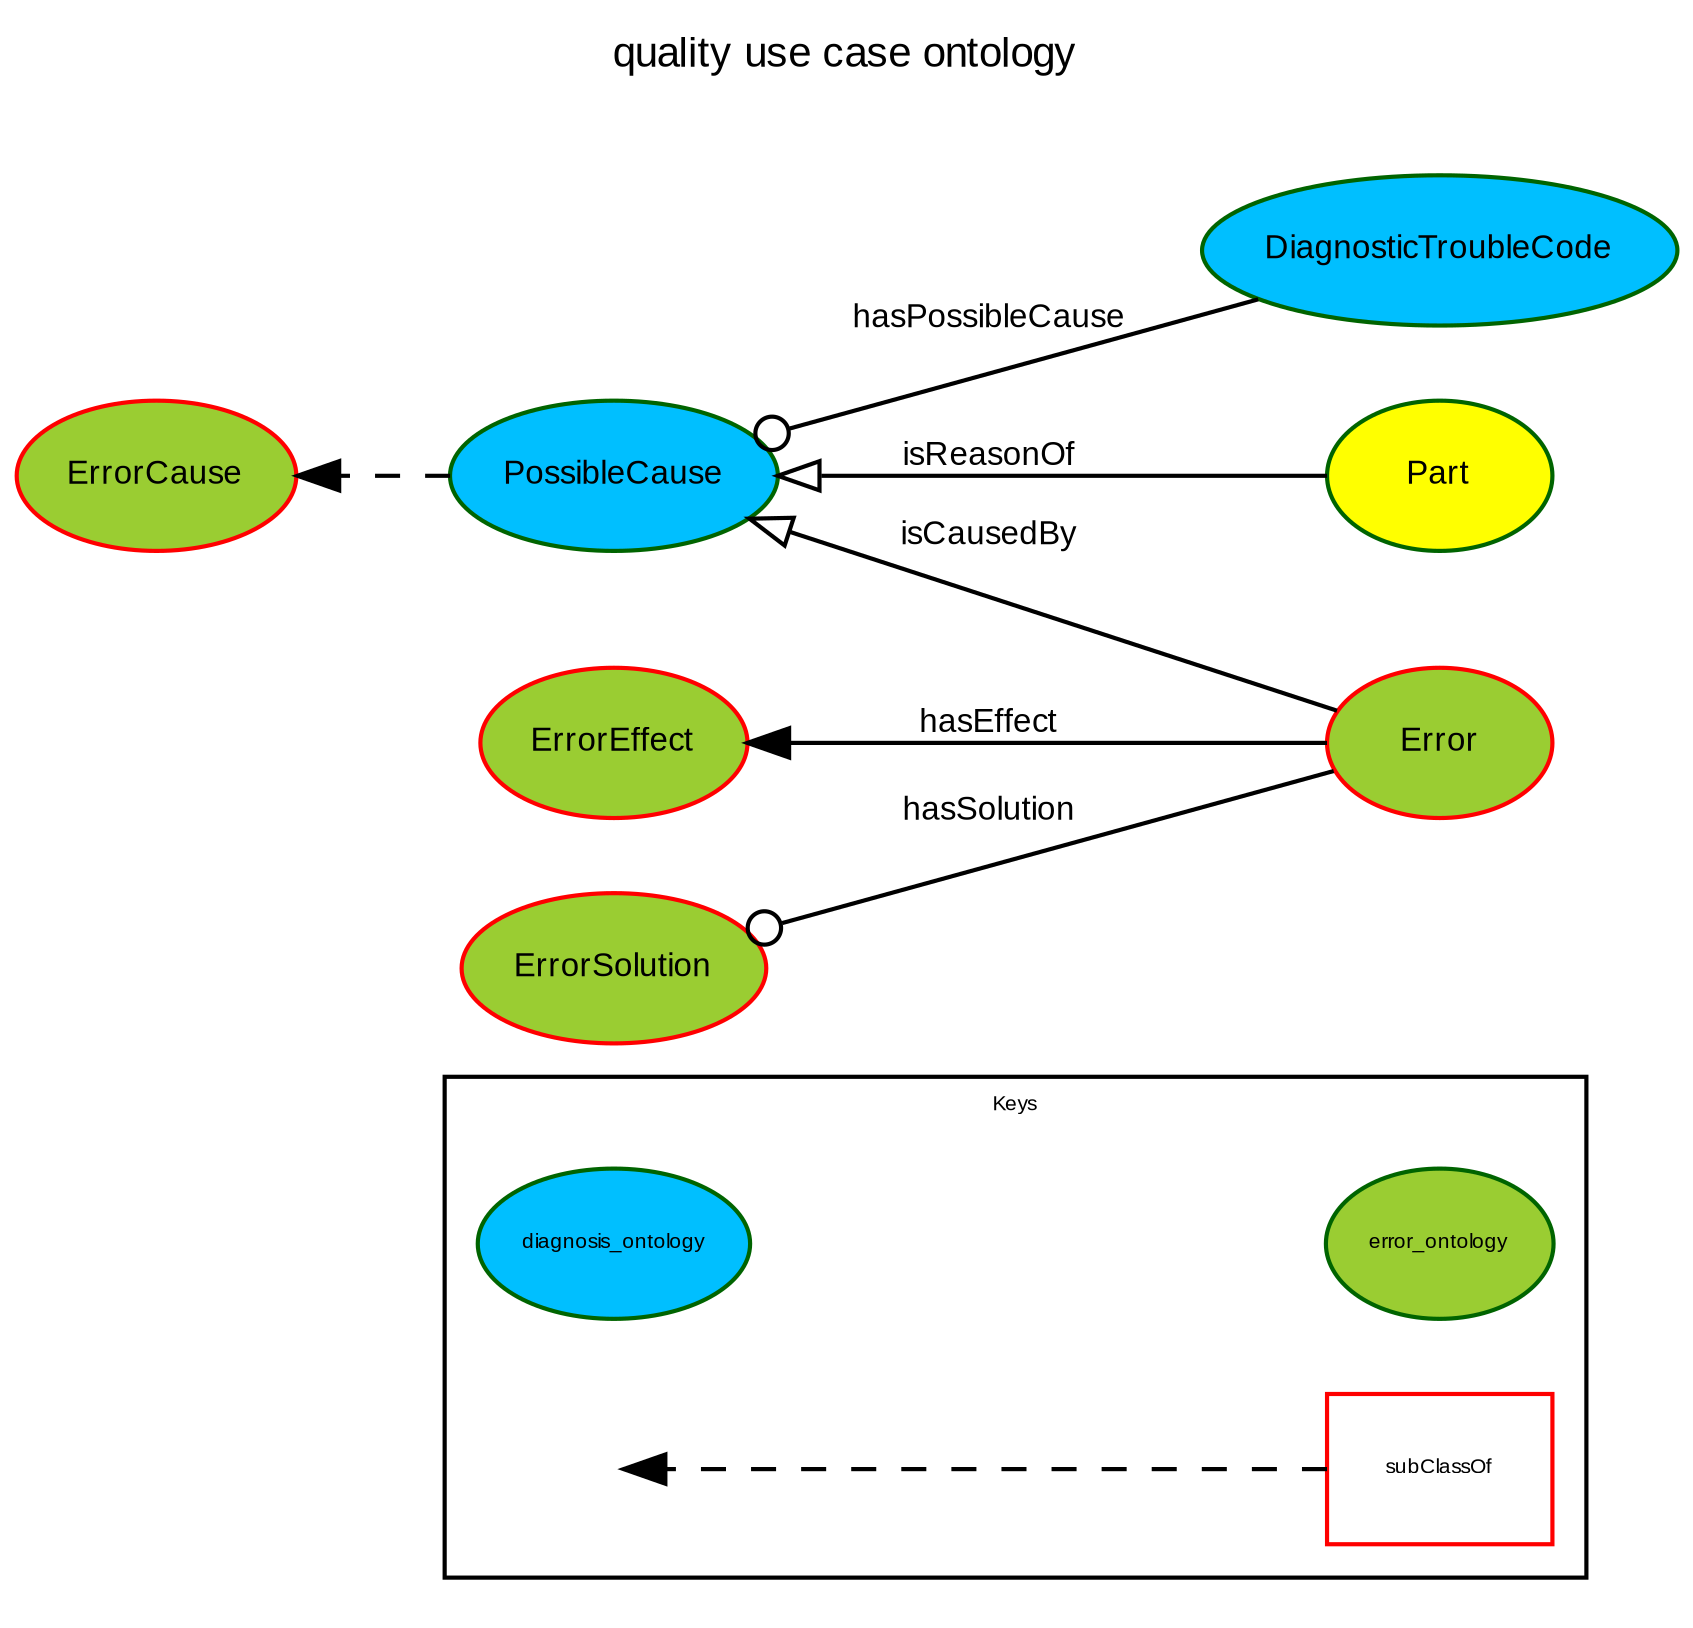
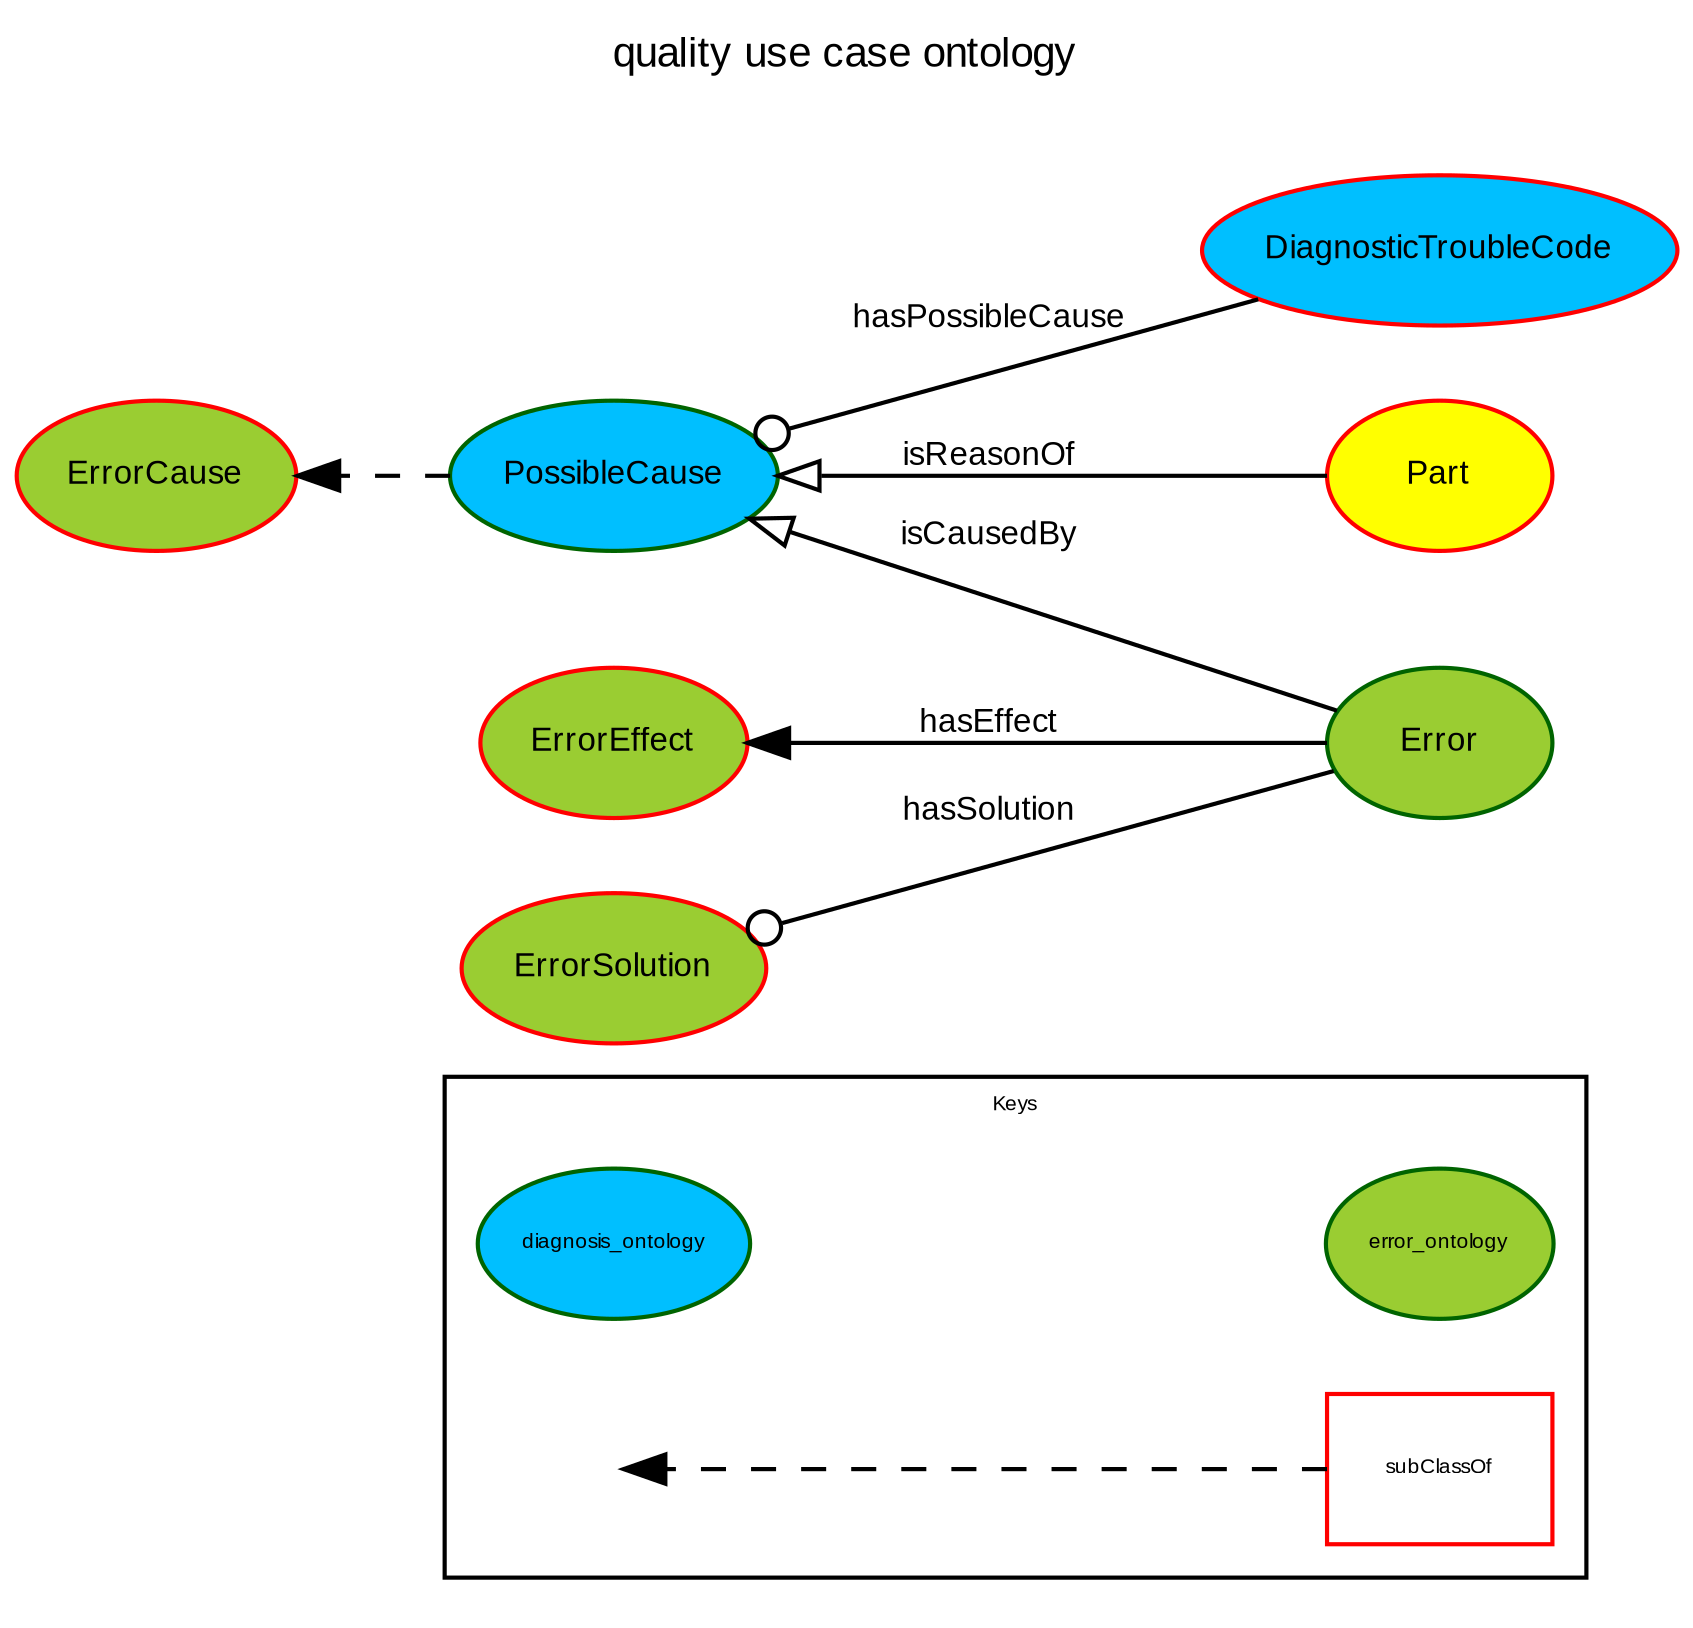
node "DiagnosticTroubleCode": color darkgreen -> red
node "Part": color darkgreen -> red
node "Error": color red -> darkgreen
